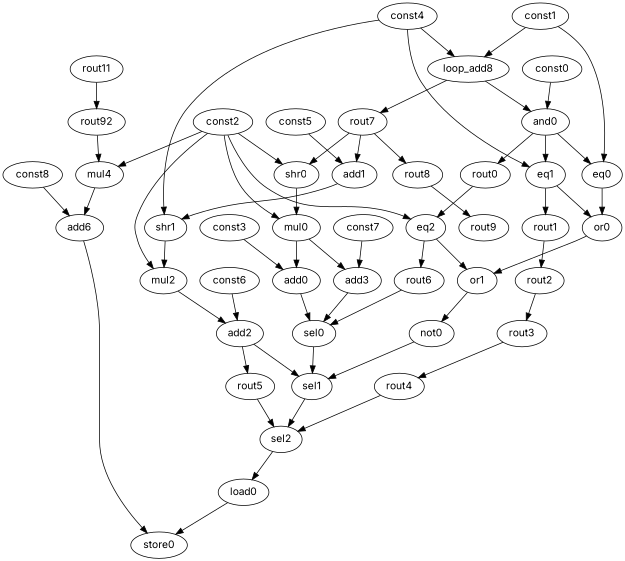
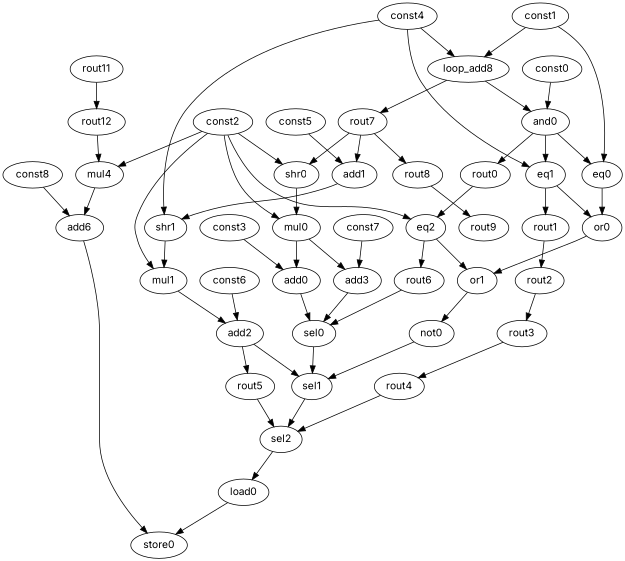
node "rout92": label "rout92" -> "rout12"
node "mul2": label "mul2" -> "mul1"
